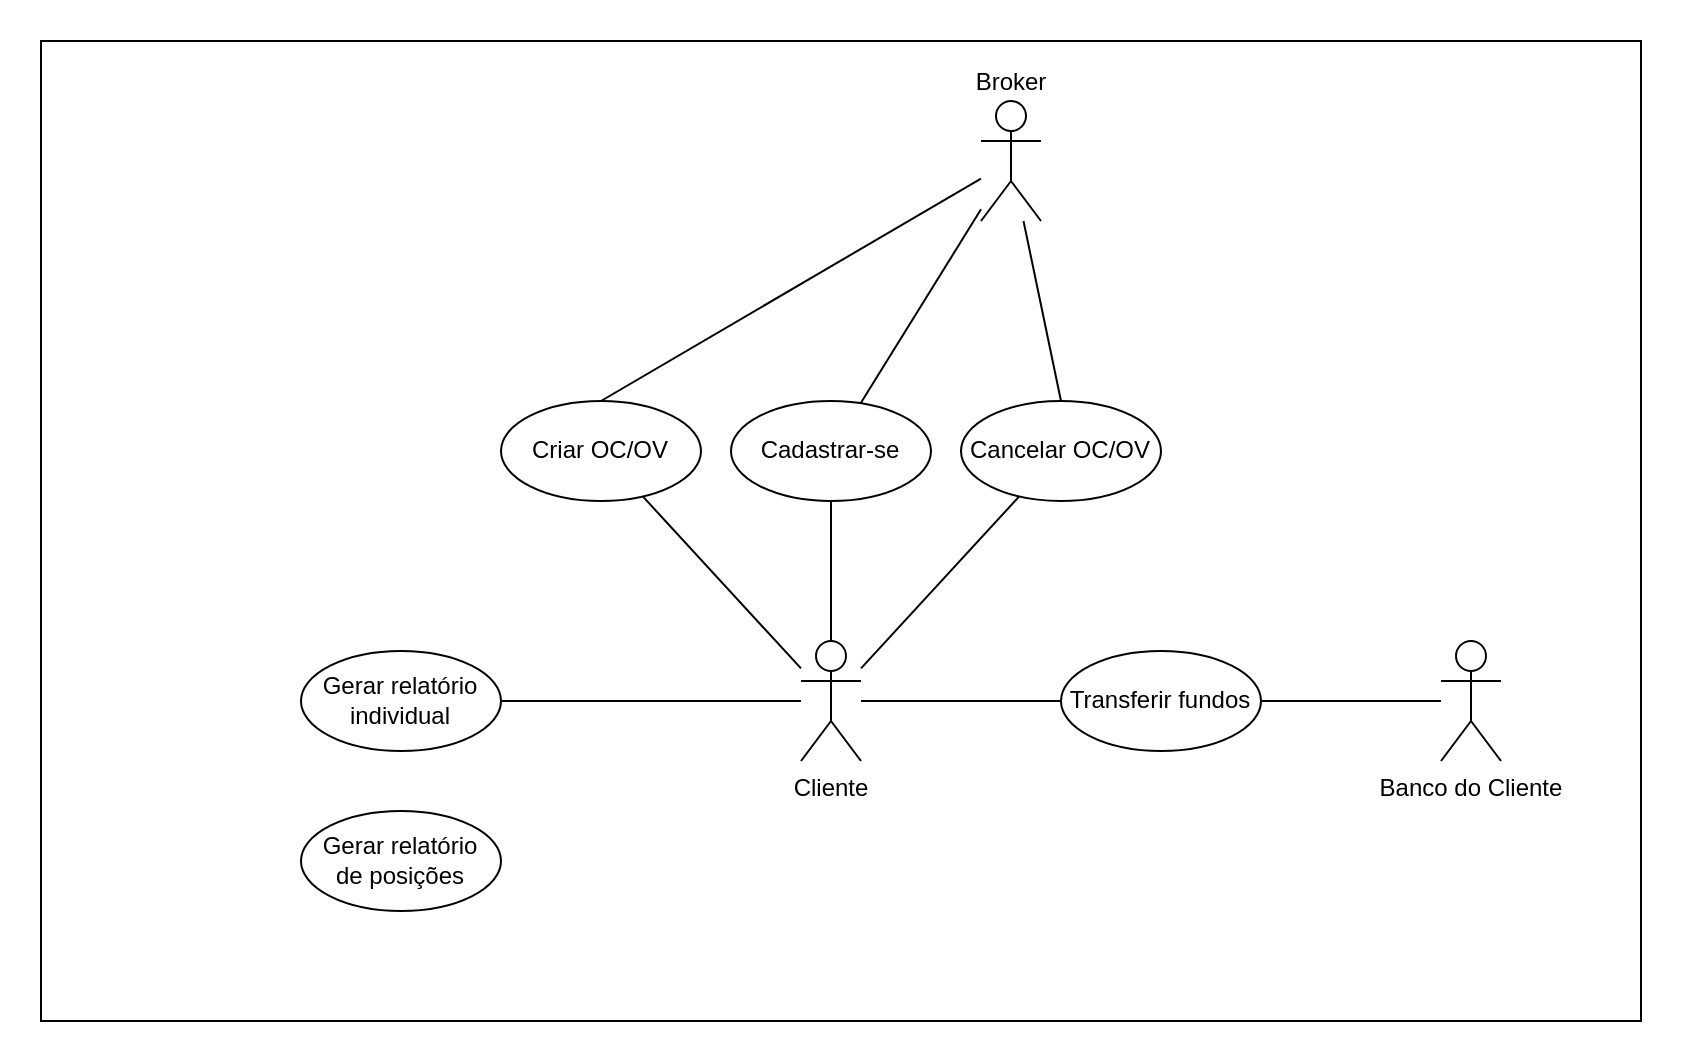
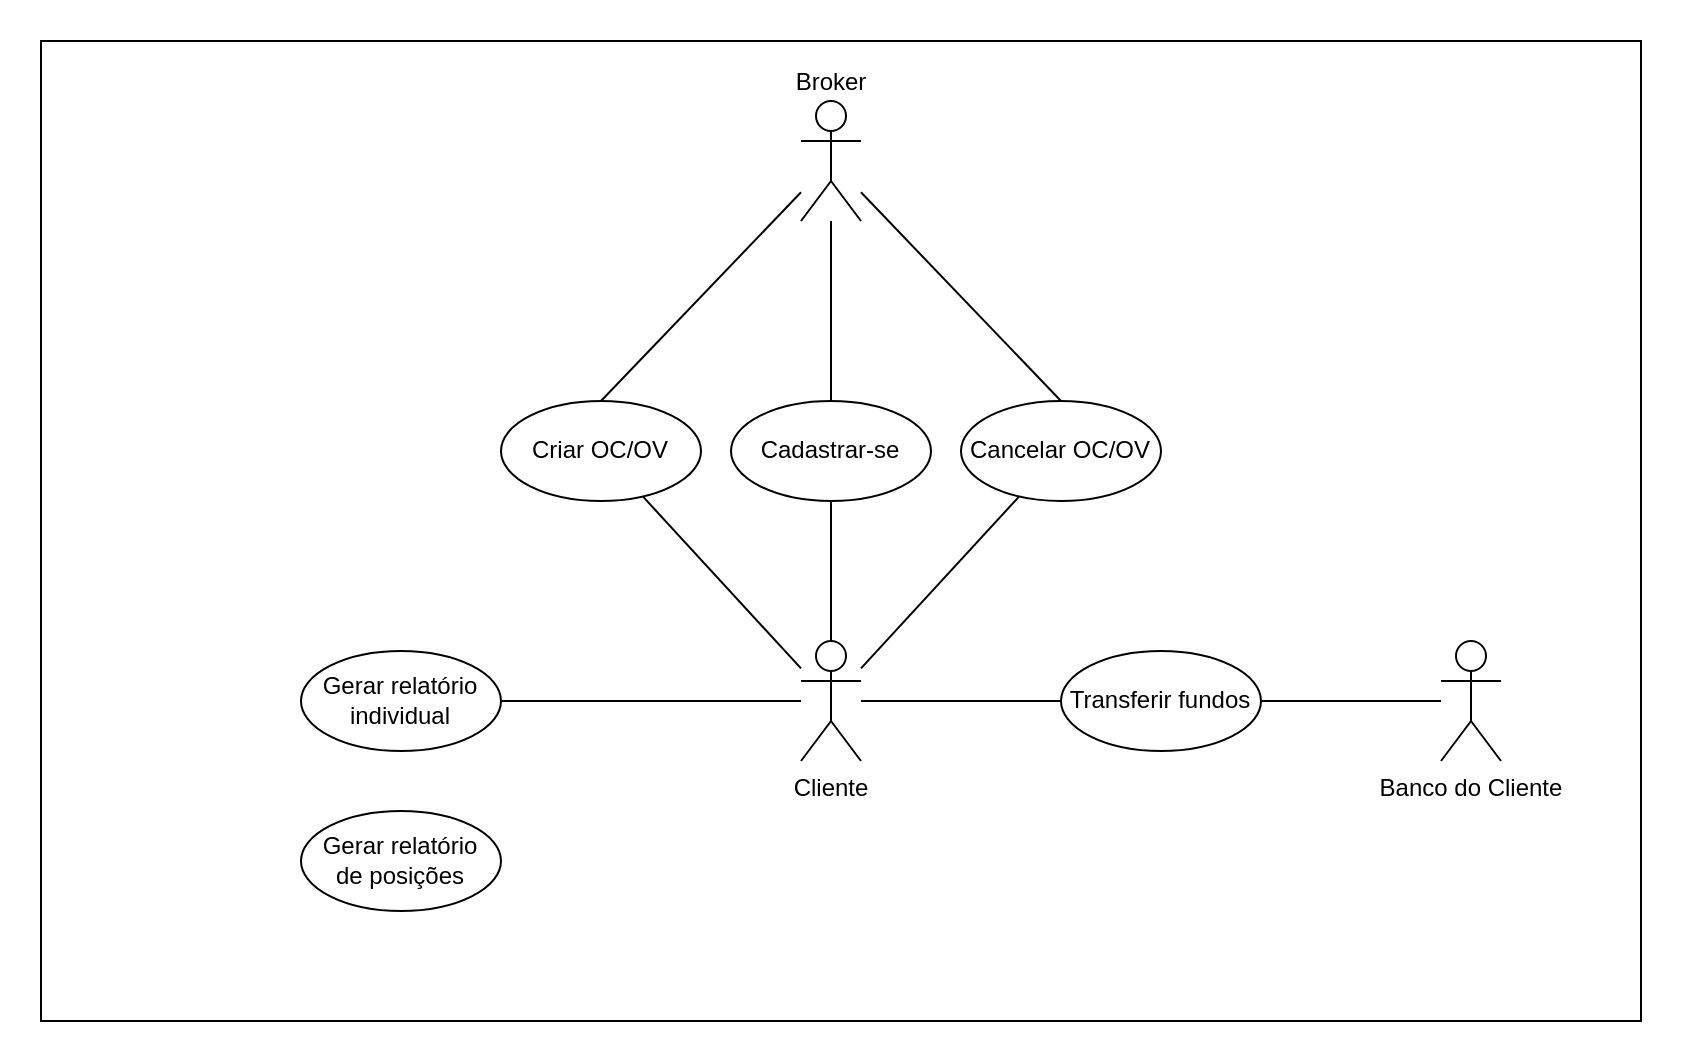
node "Broker": moved (1011, 161) -> (831, 161)
